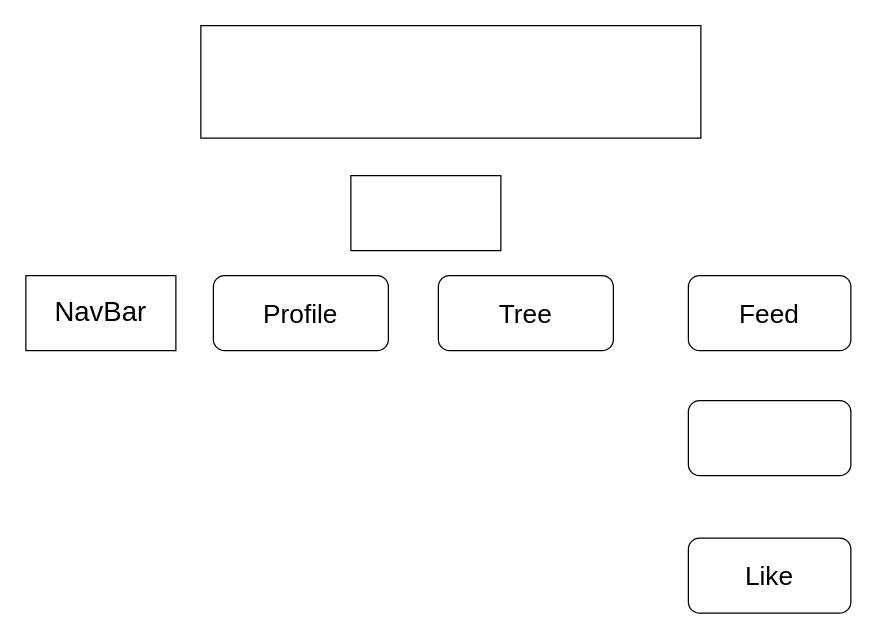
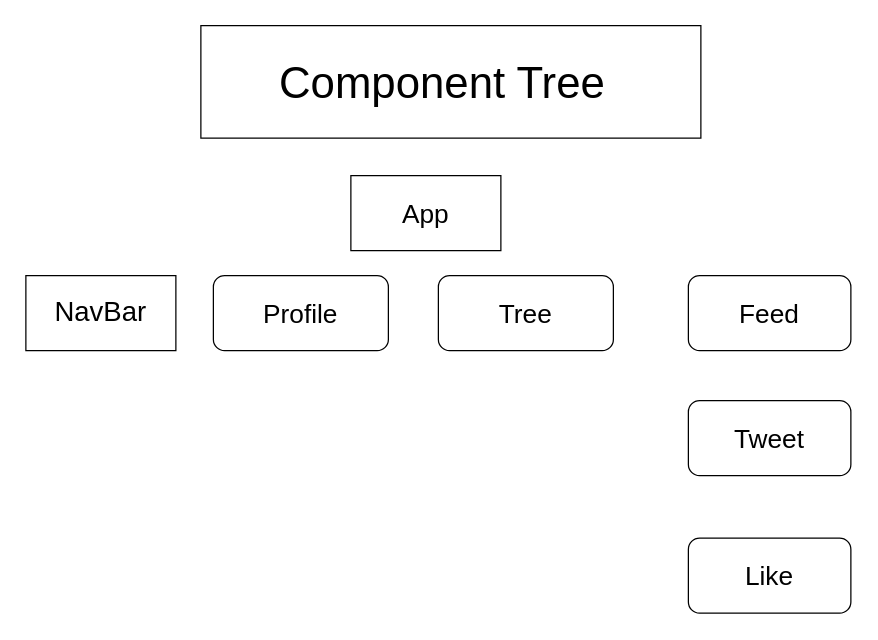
node "Component Tree": added
node "App": added
node "Tweet": added
